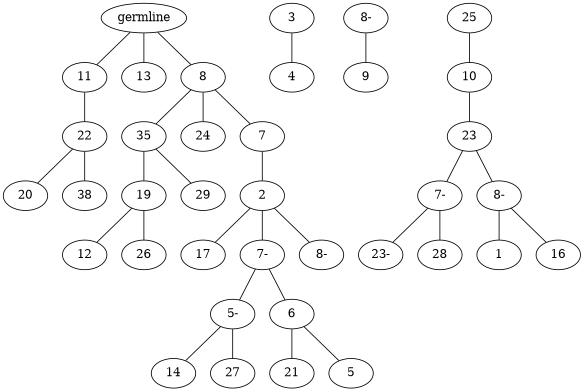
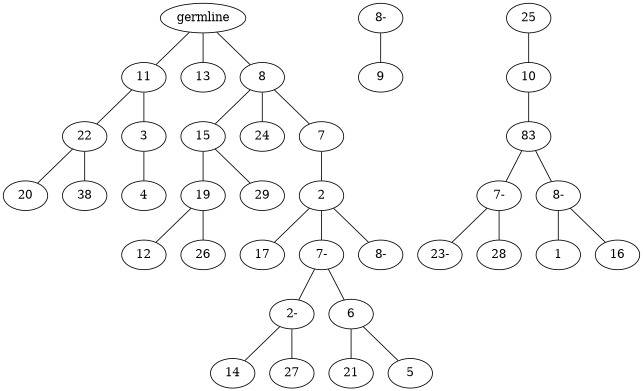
edge "11" -- "3": added
node "35": label "35" -> "15"
node "23": label "23" -> "83"
node "5-": label "5-" -> "2-"
